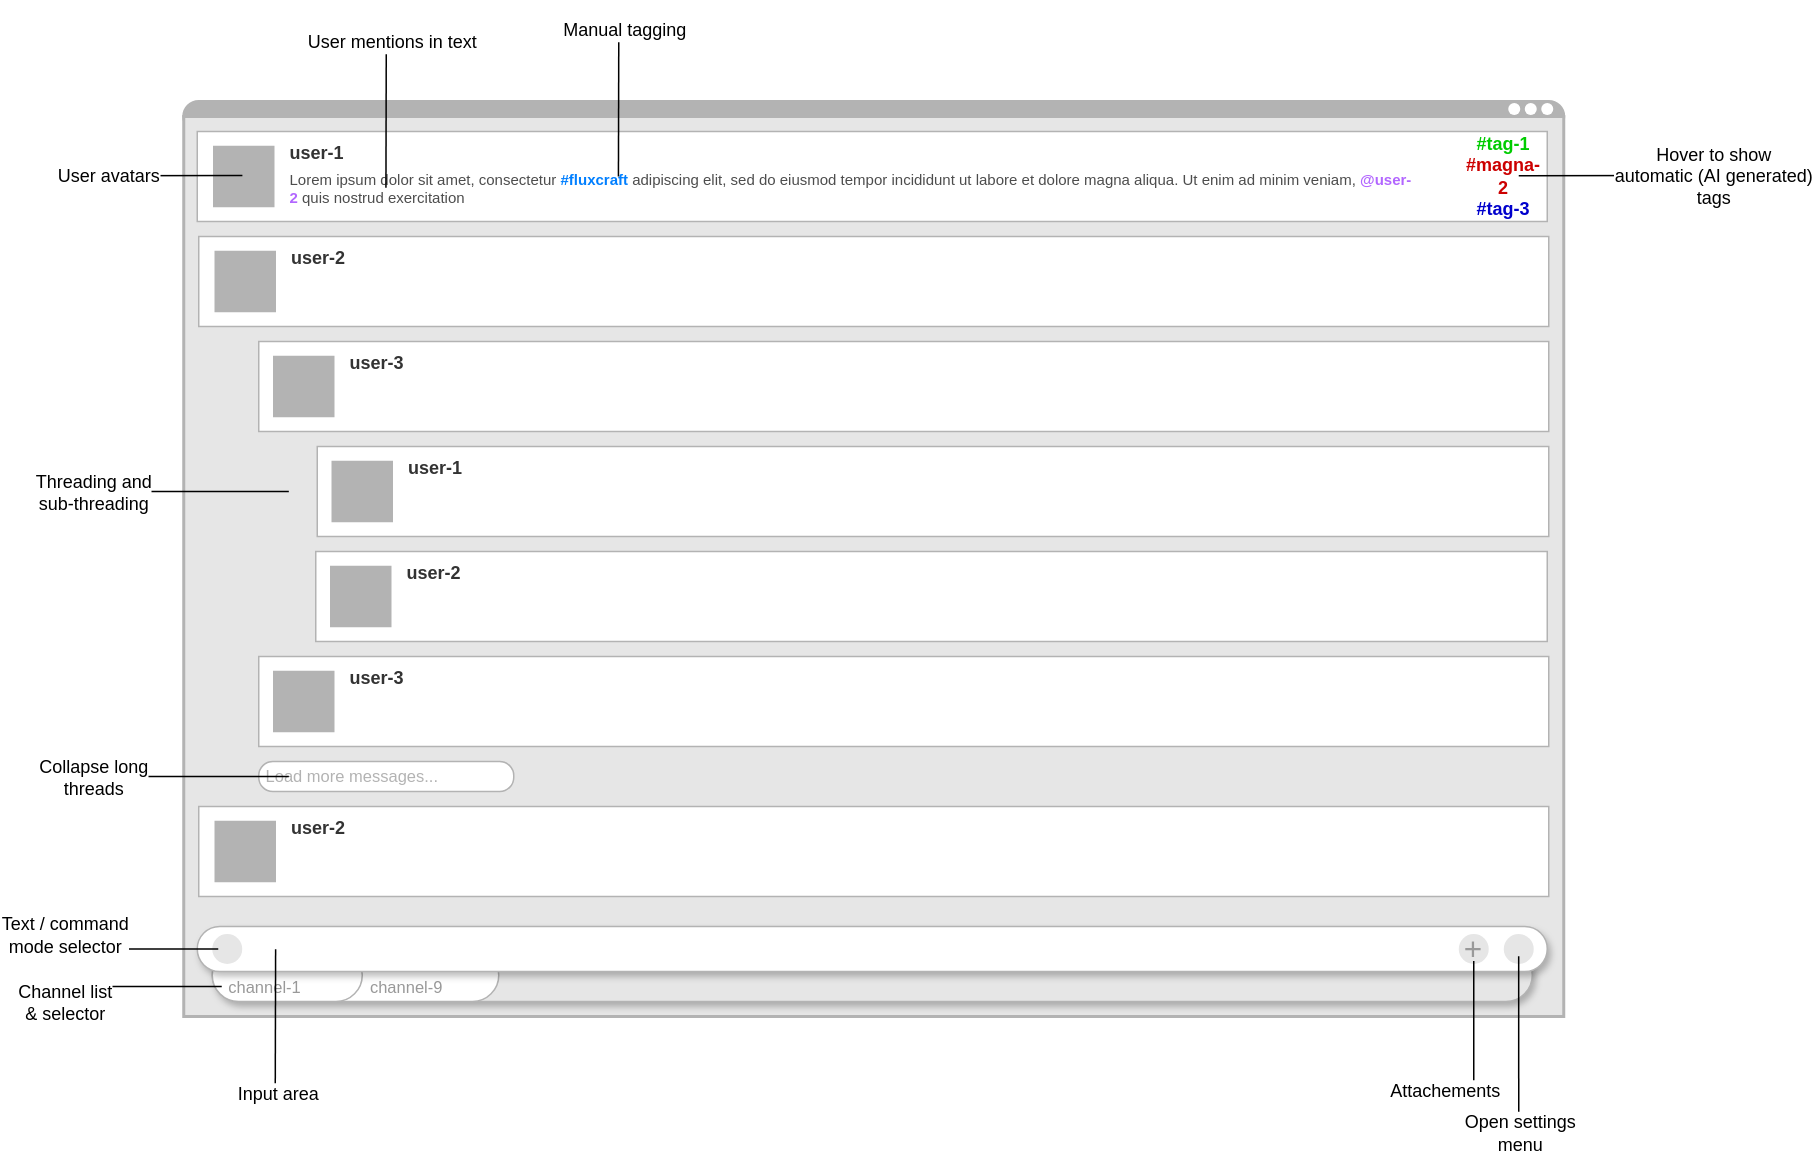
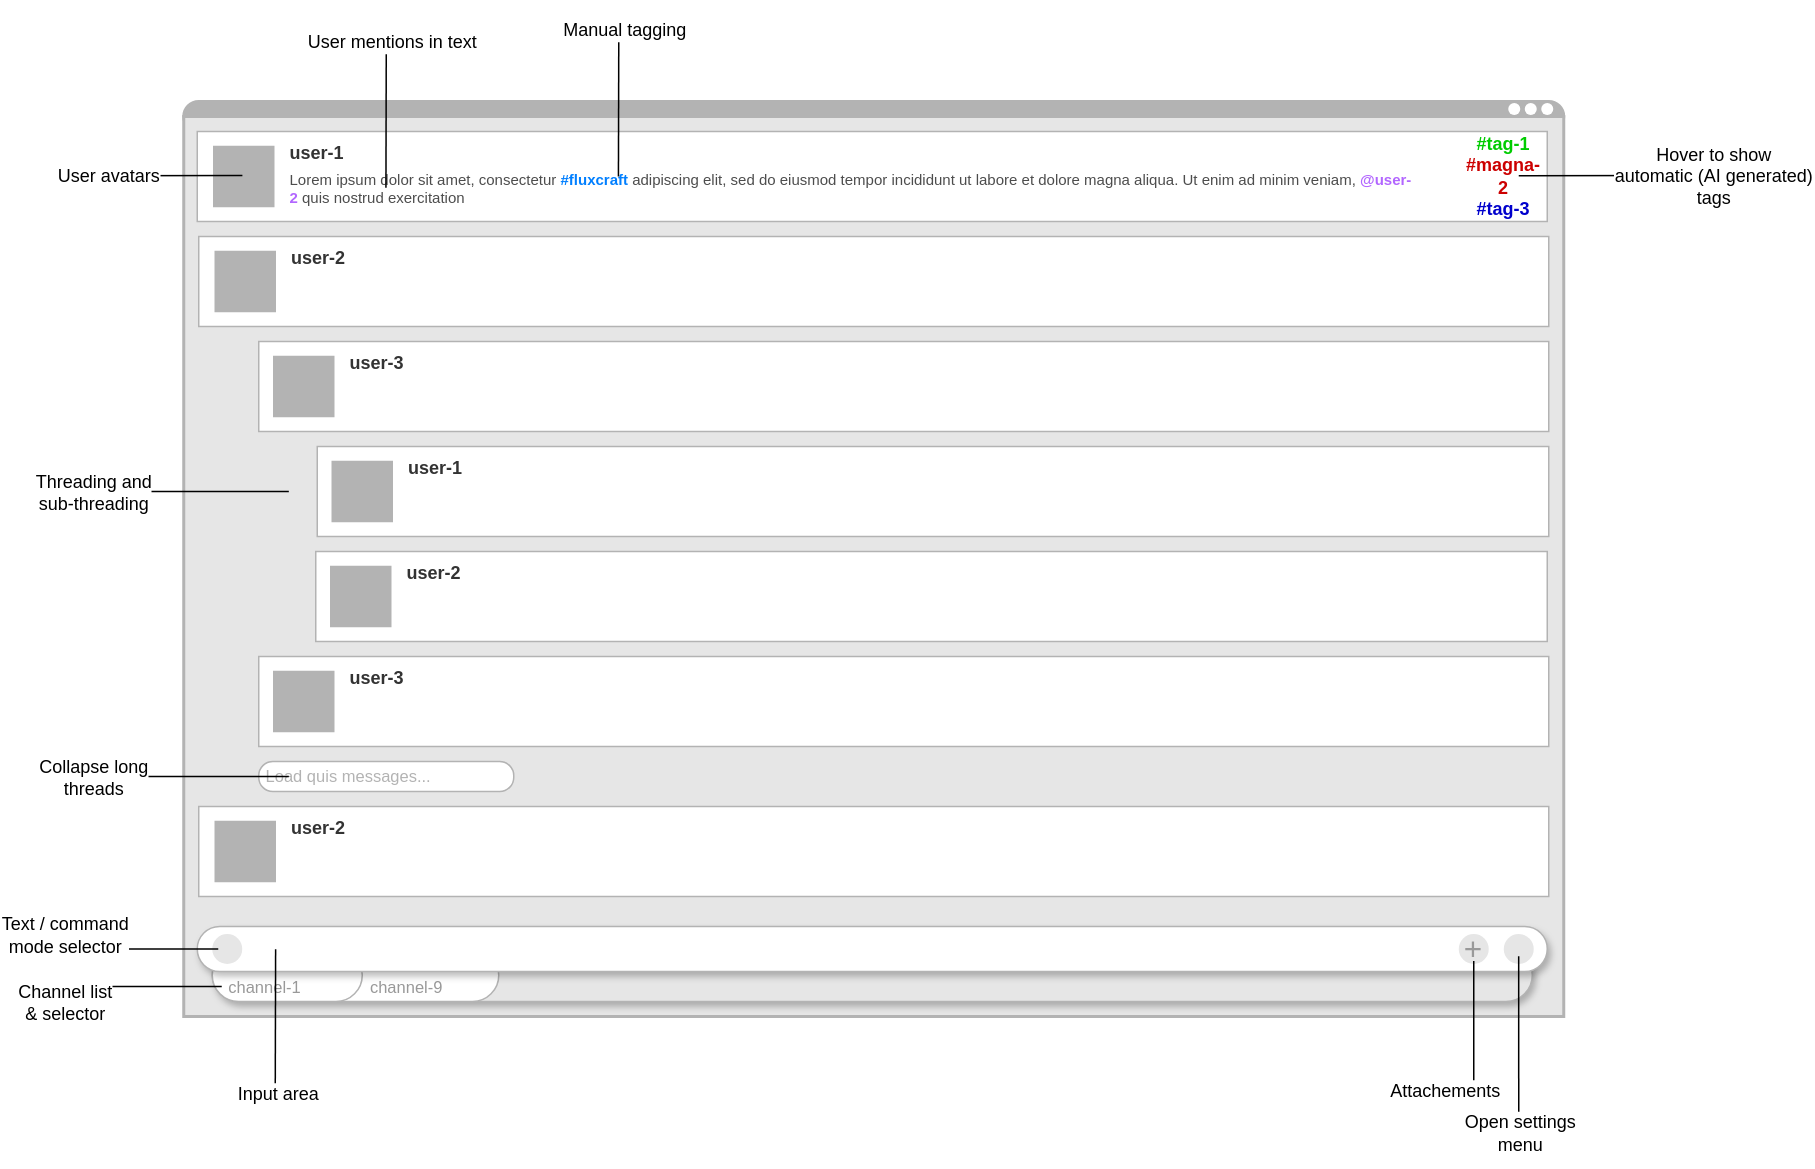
node "Load more messages...": label "Load more messages..." -> "Load quis messages..."
